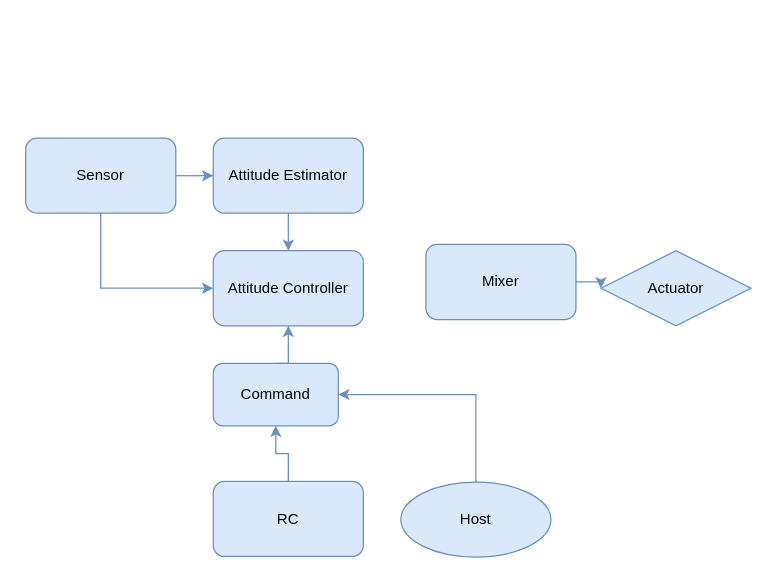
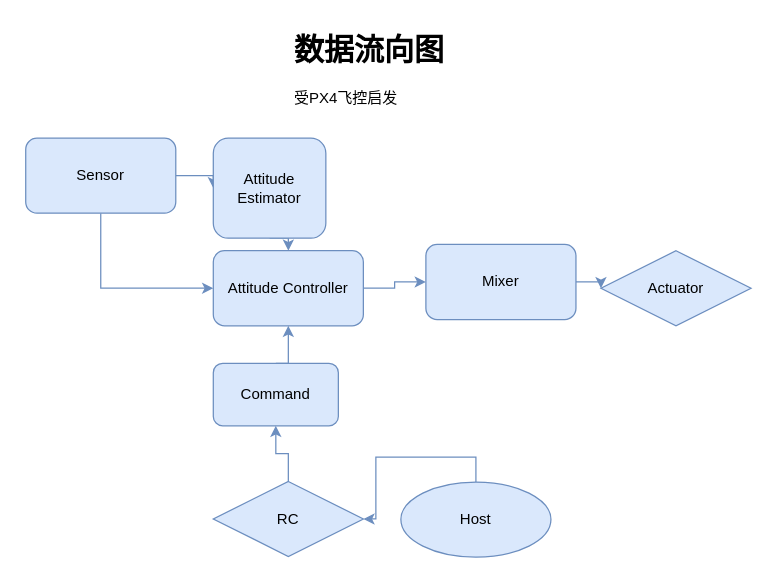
node "数据流向图受PX4飞控启发": added
node "Attitude Estimator": size 150x75 -> 113x100
edge "Attitude Controller" -> "Mixer": added
edge "Host" -> "Command": now "Host" -> "RC"
node "RC": shape rounded rectangle -> diamond
